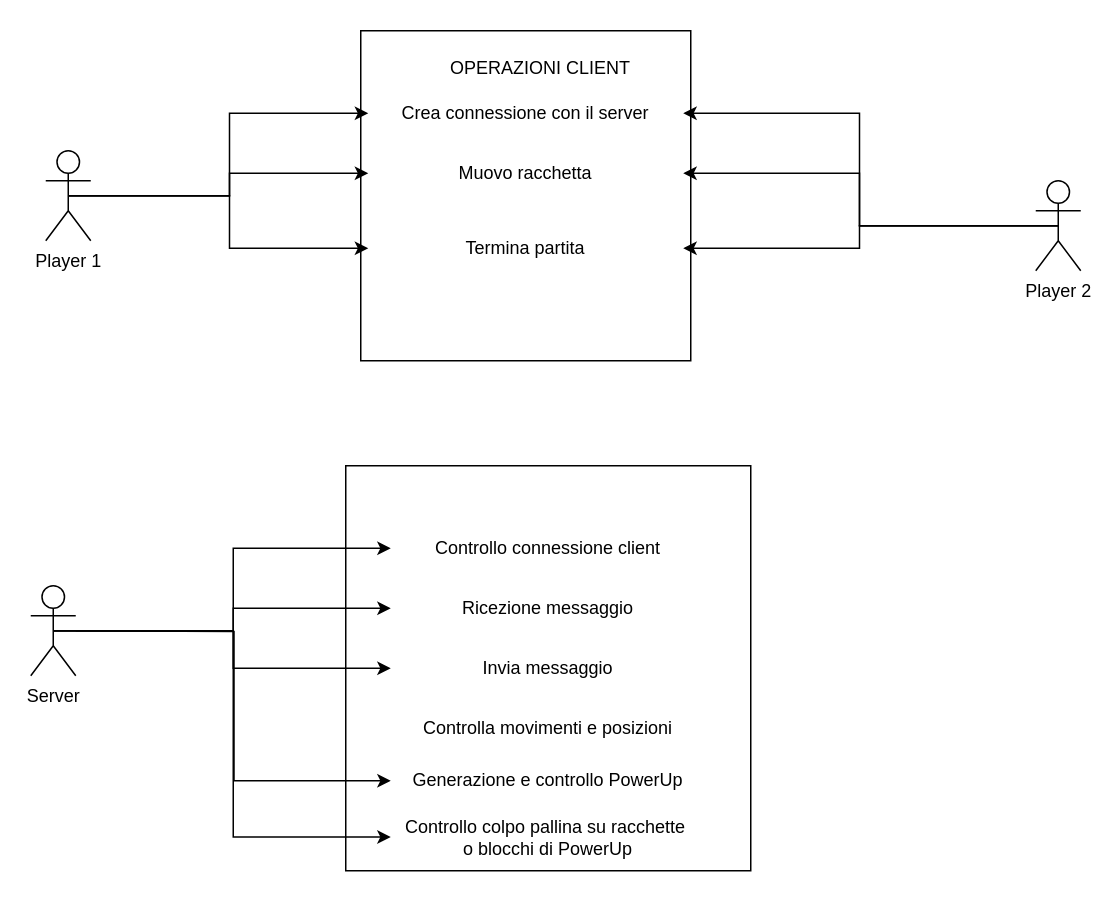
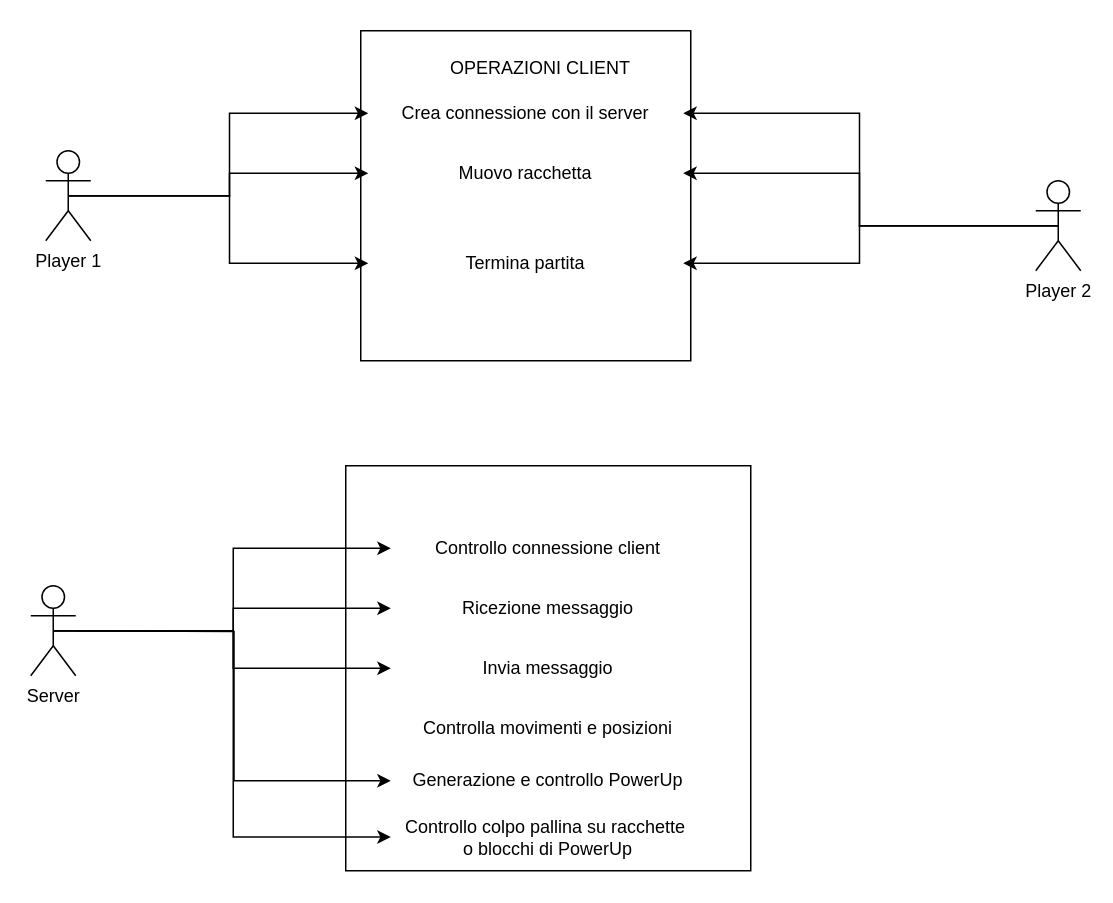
node "Termina partita": moved (526, 248) -> (526, 263)
